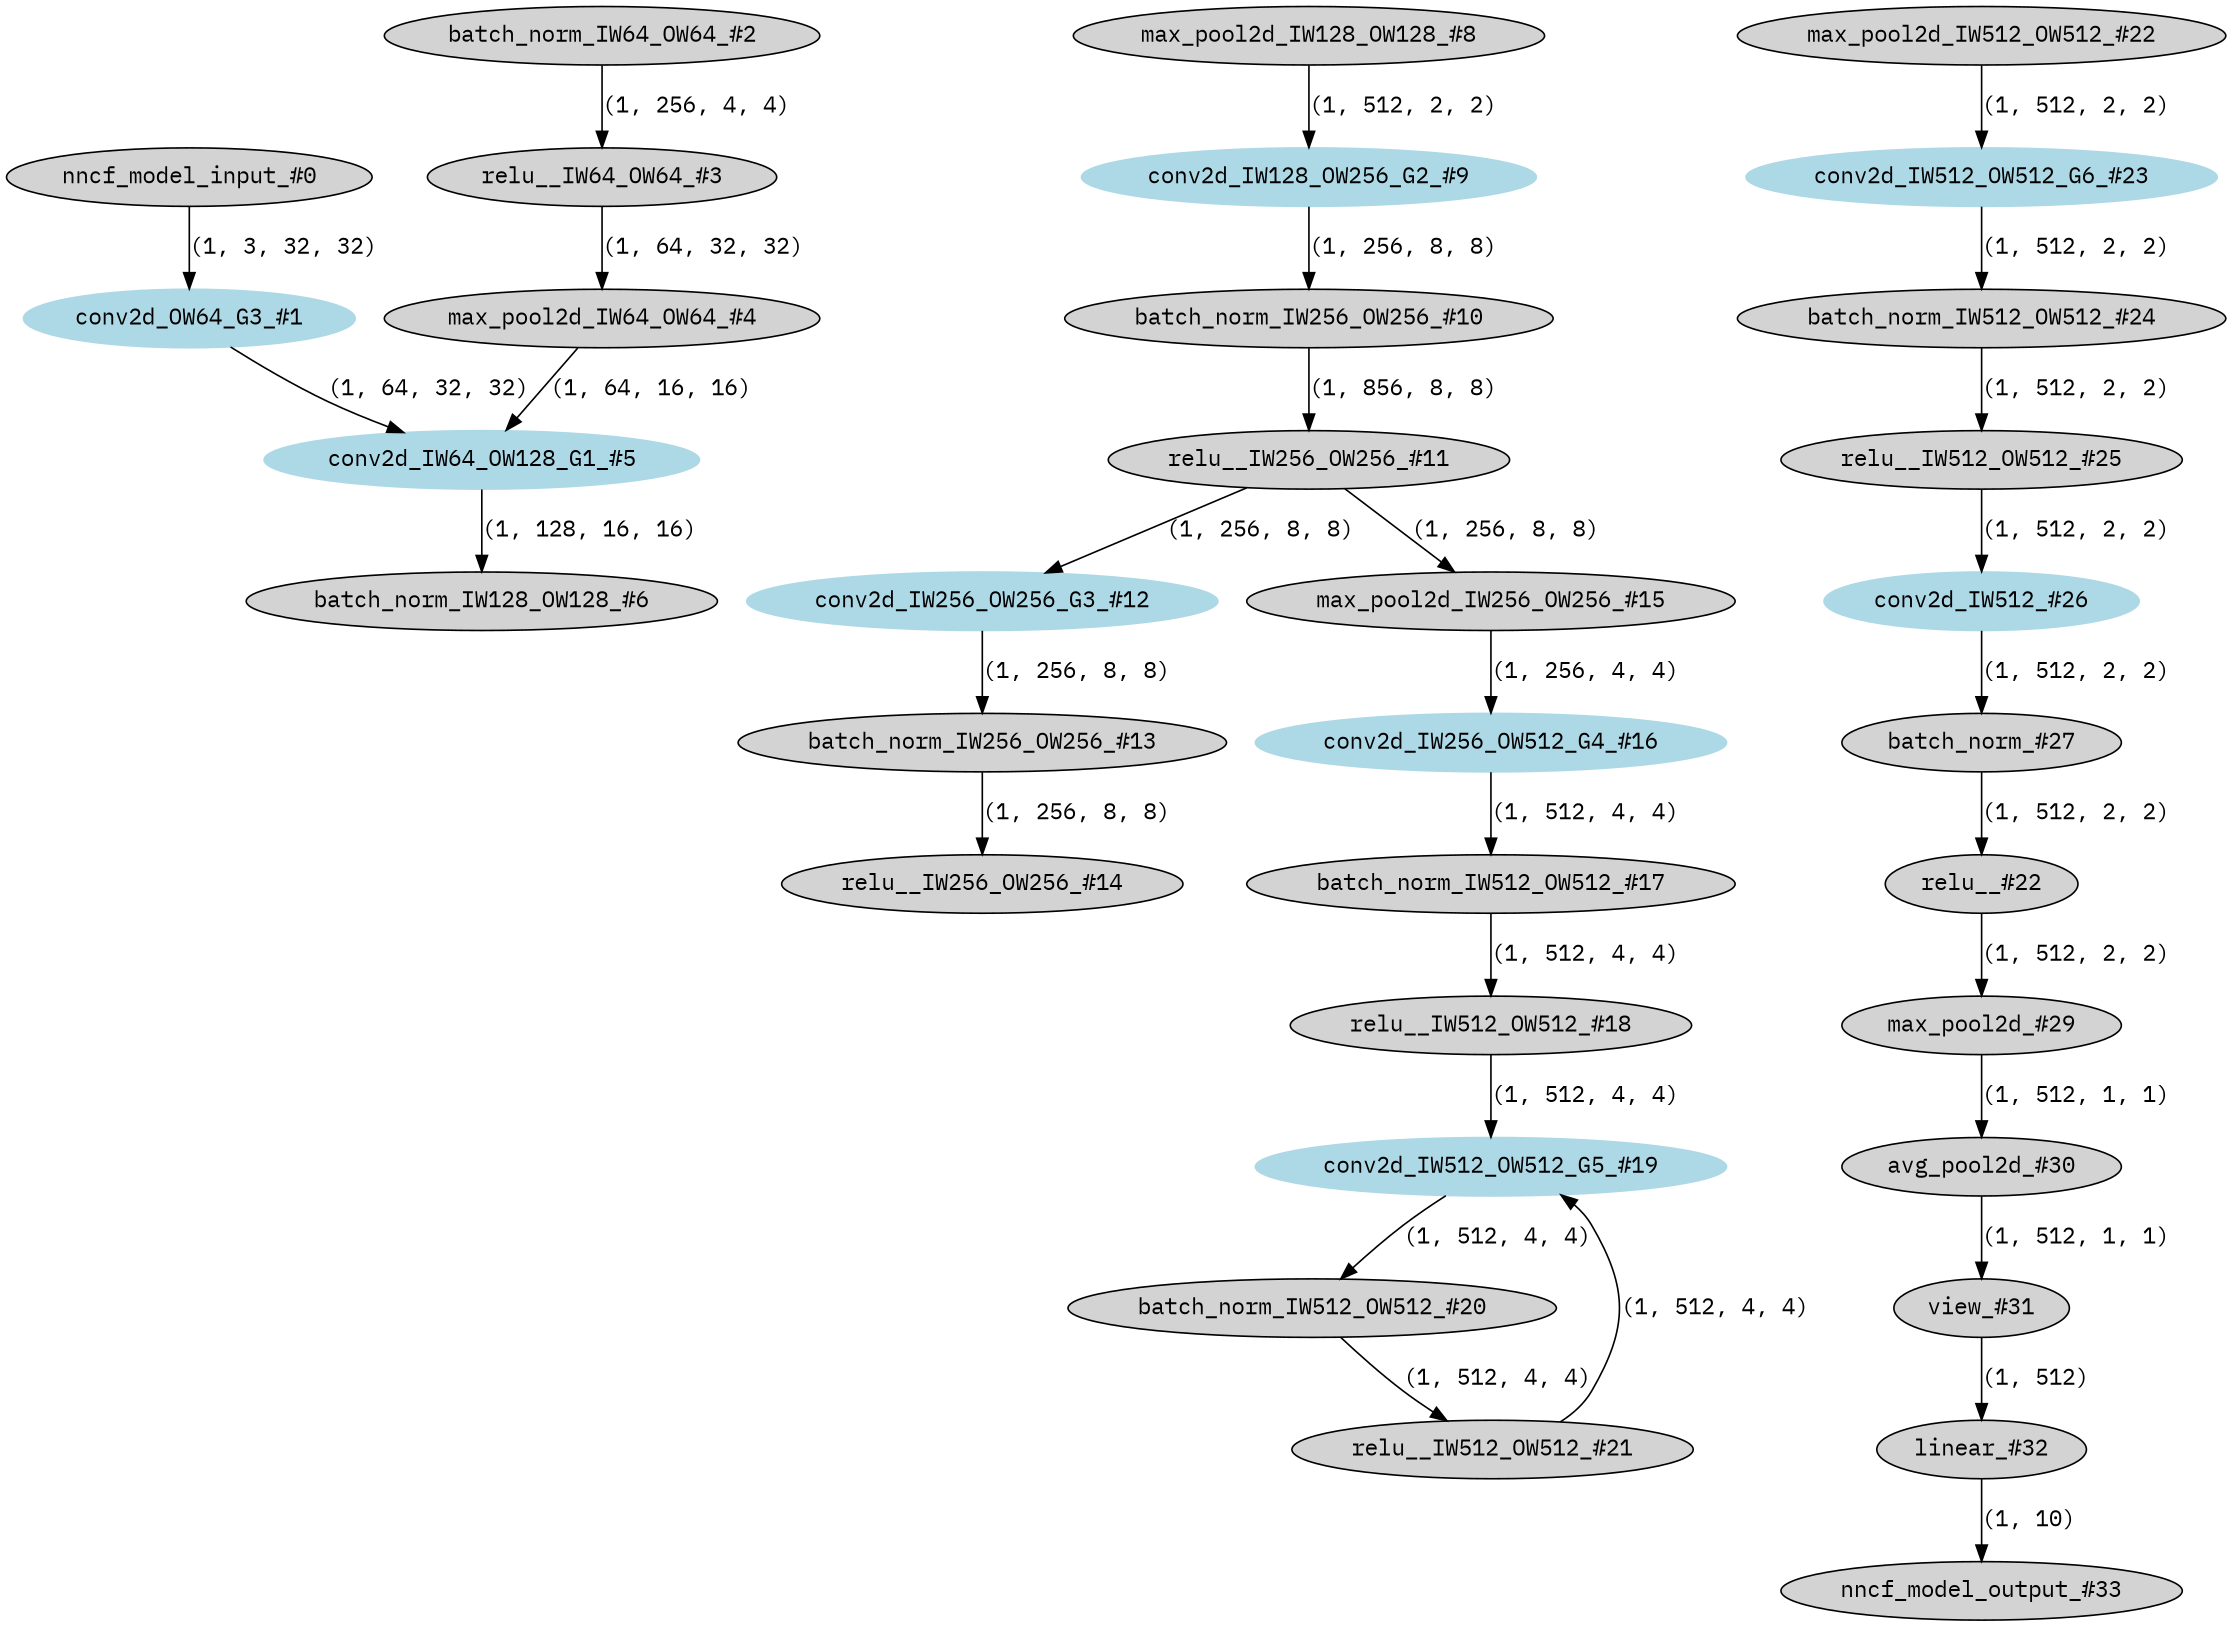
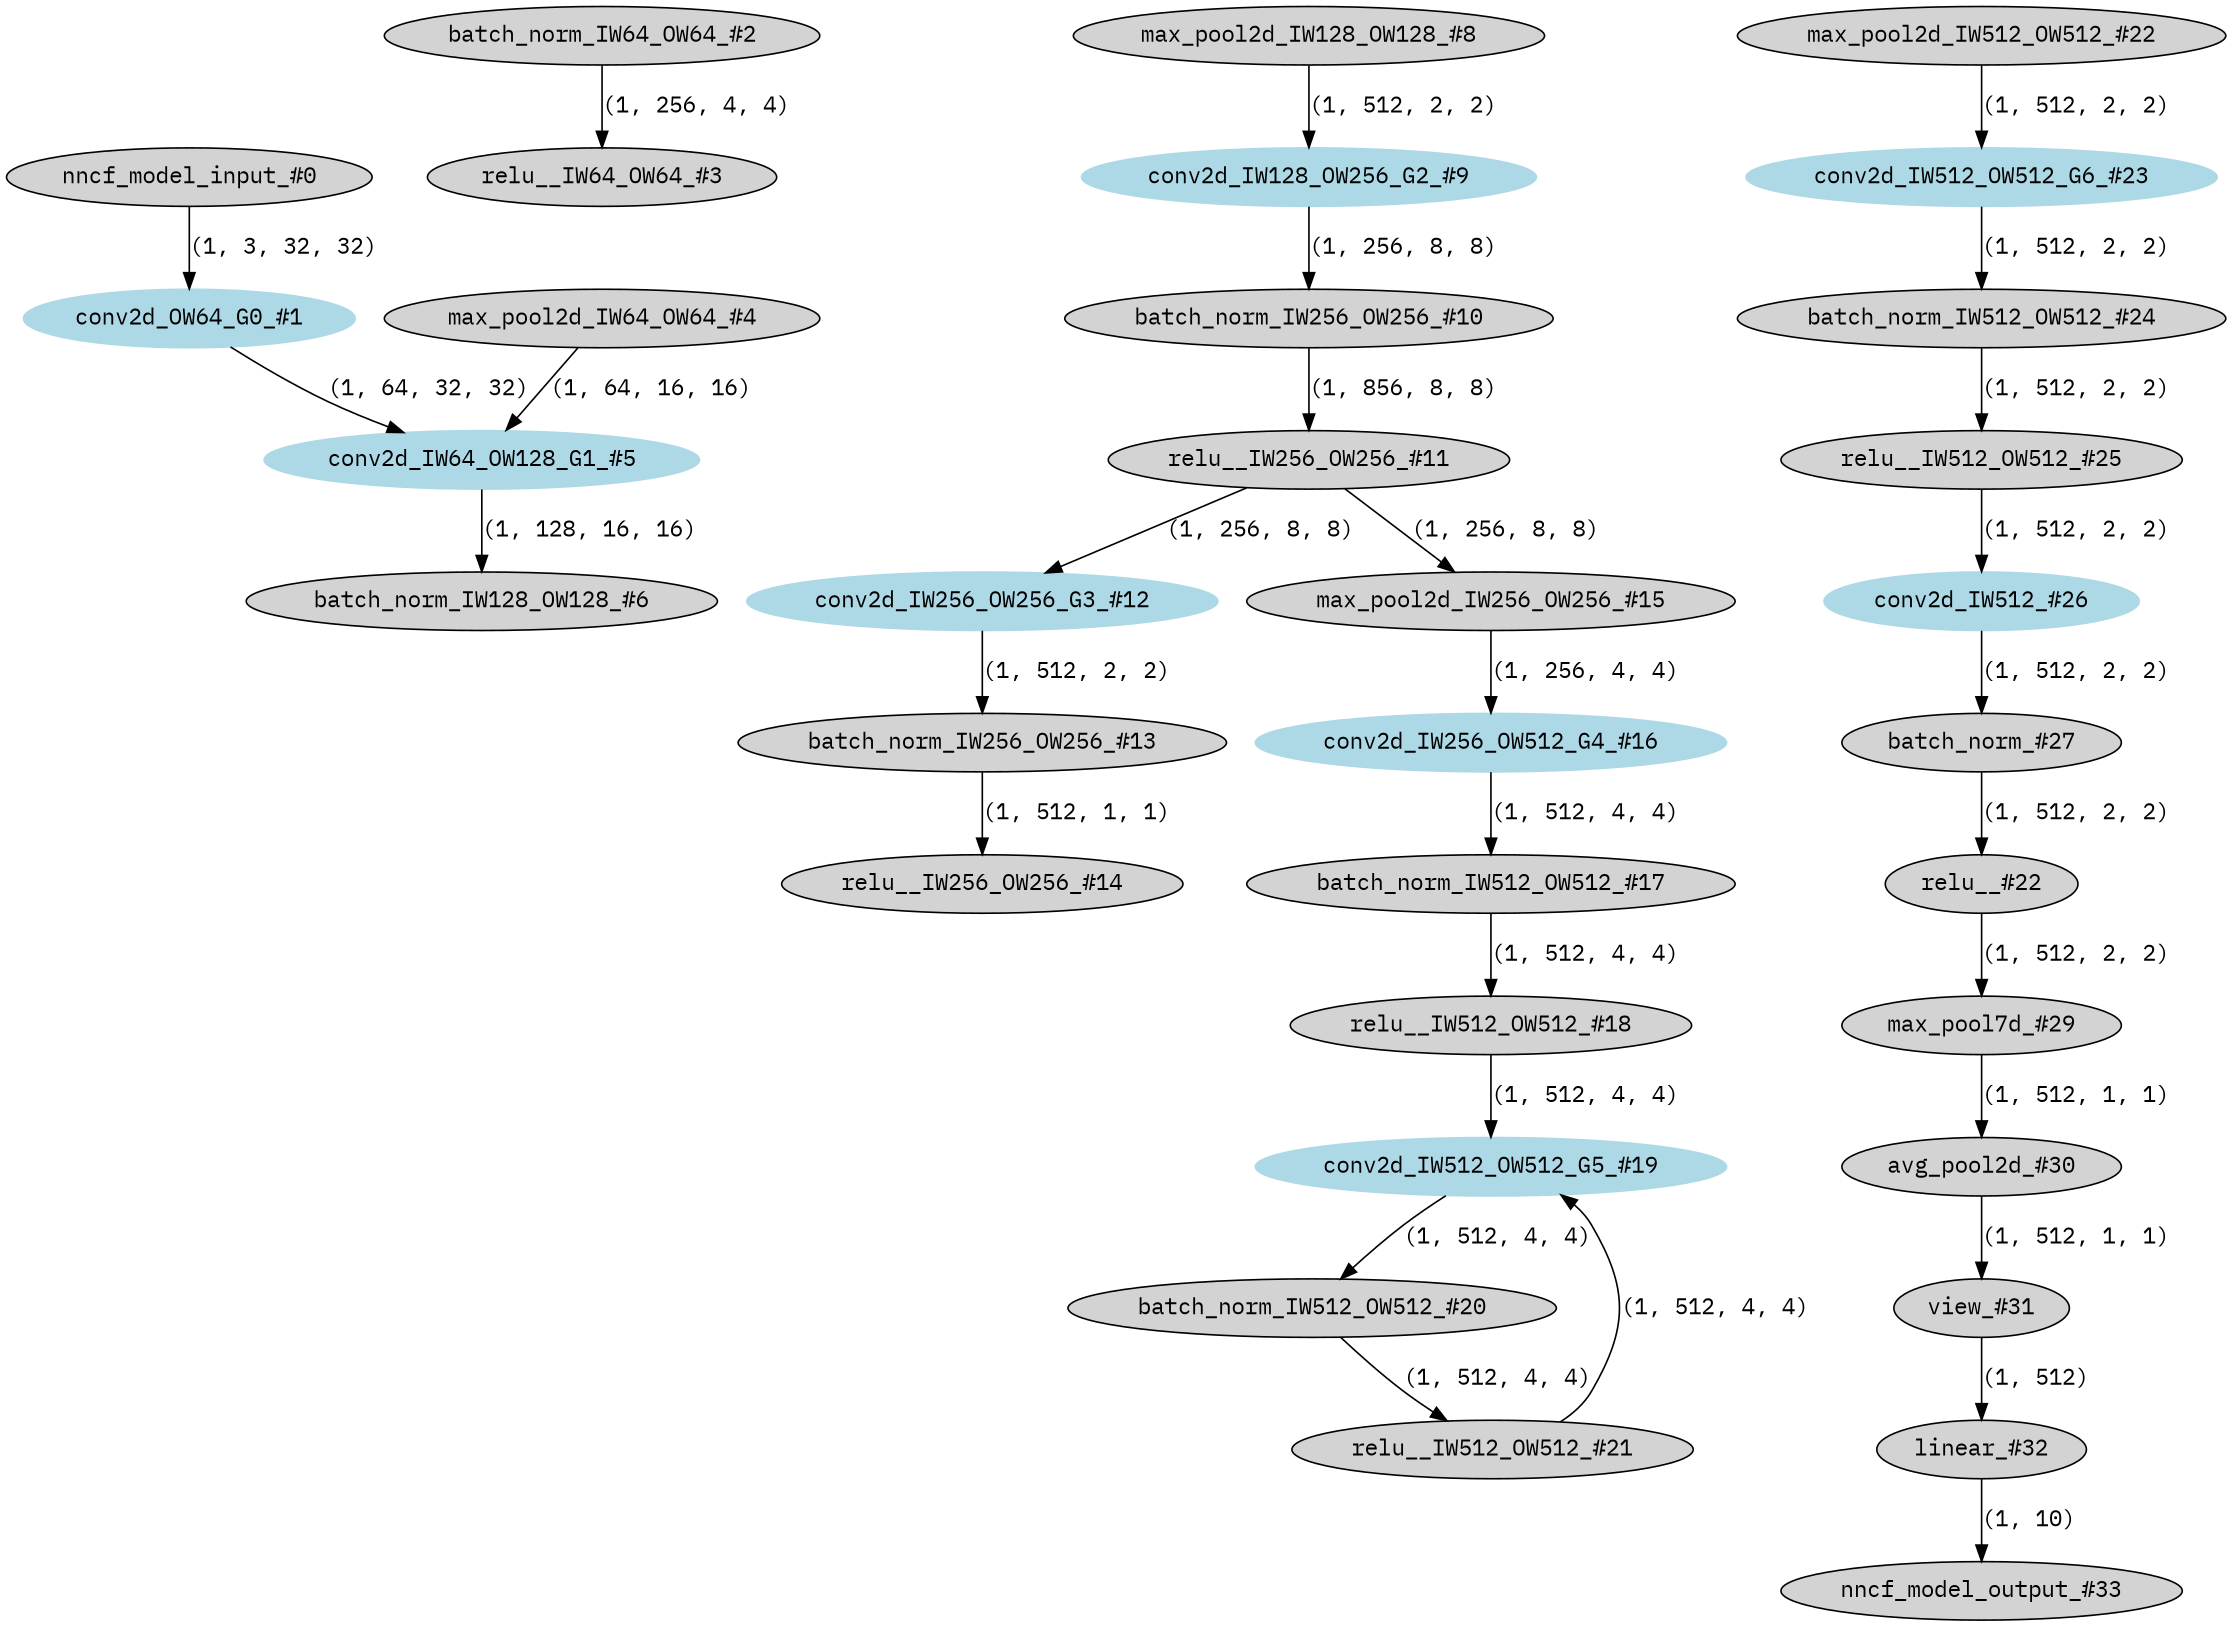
edge "relu__IW64_OW64_#3" -> "max_pool2d_IW64_OW64_#4": removed, label "(1, 64, 32, 32)"
node "conv2d_OW64_G3_#1": label "conv2d_OW64_G3_#1" -> "conv2d_OW64_G0_#1"
edge "conv2d_IW256_OW256_G3_#12" -> "batch_norm_IW256_OW256_#13": label "(1, 256, 8, 8)" -> "(1, 512, 2, 2)"
edge "batch_norm_IW256_OW256_#13" -> "relu__IW256_OW256_#14": label "(1, 256, 8, 8)" -> "(1, 512, 1, 1)"
node "max_pool2d_#29": label "max_pool2d_#29" -> "max_pool7d_#29"
